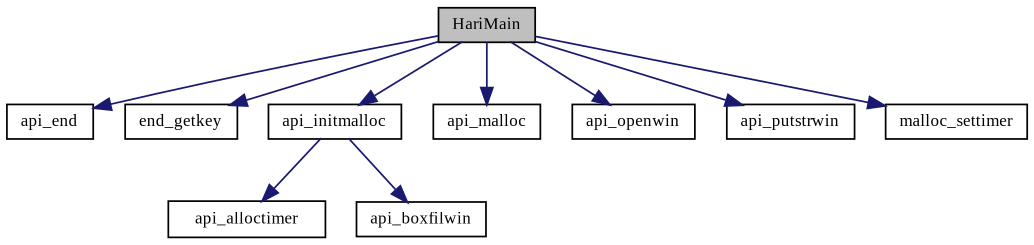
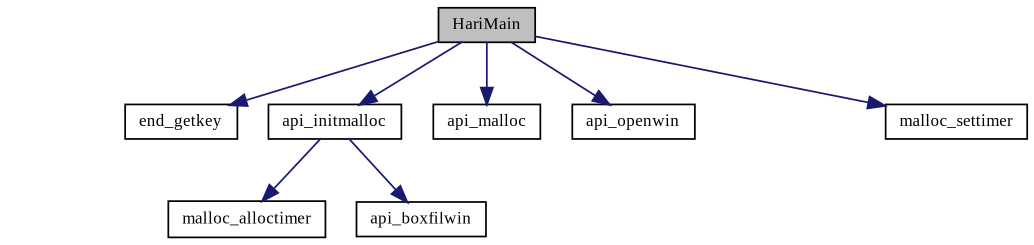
node "api_end": removed
node "api_putstrwin": removed
node "api_alloctimer": label "api_alloctimer" -> "malloc_alloctimer"
